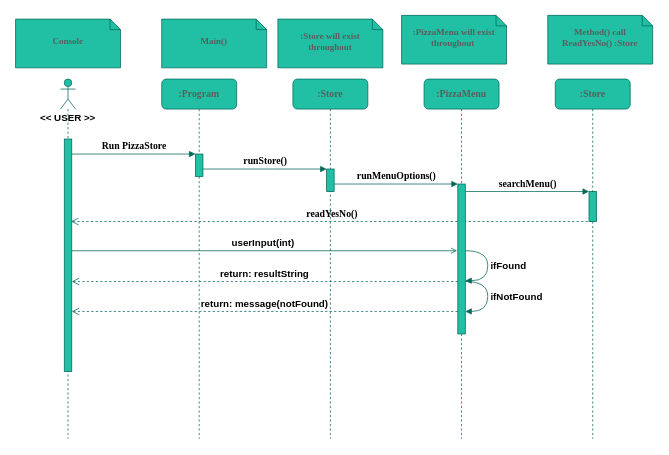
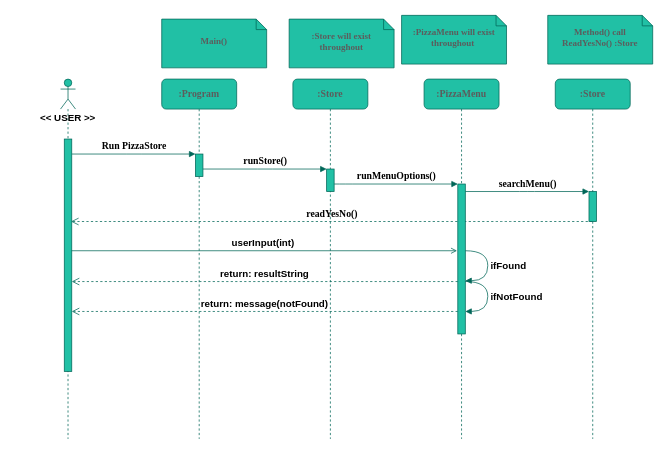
node "Console": removed
node ":Store will exist throughout": moved (330, 44) -> (342, 44)
